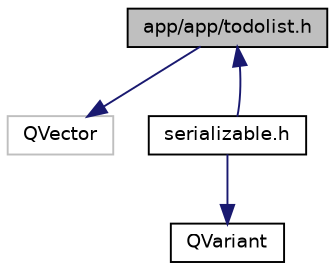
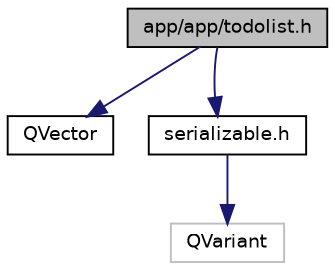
edge "serializable.h" -> "app/app/todolist.h": reversed
node "QVector": color grey75 -> black
node "QVariant": color black -> grey75
